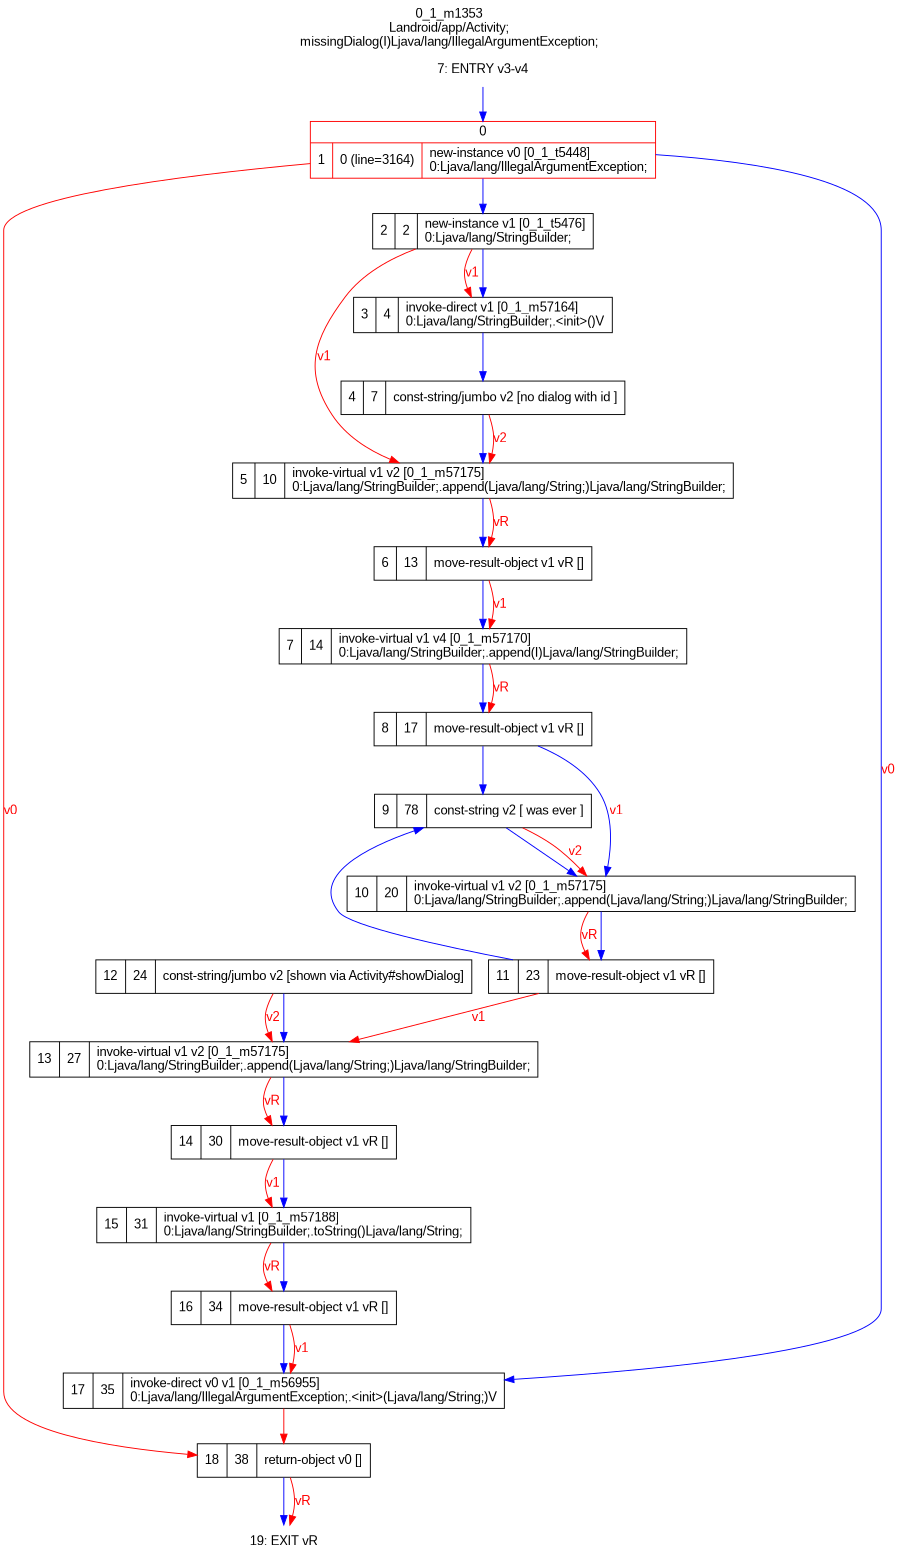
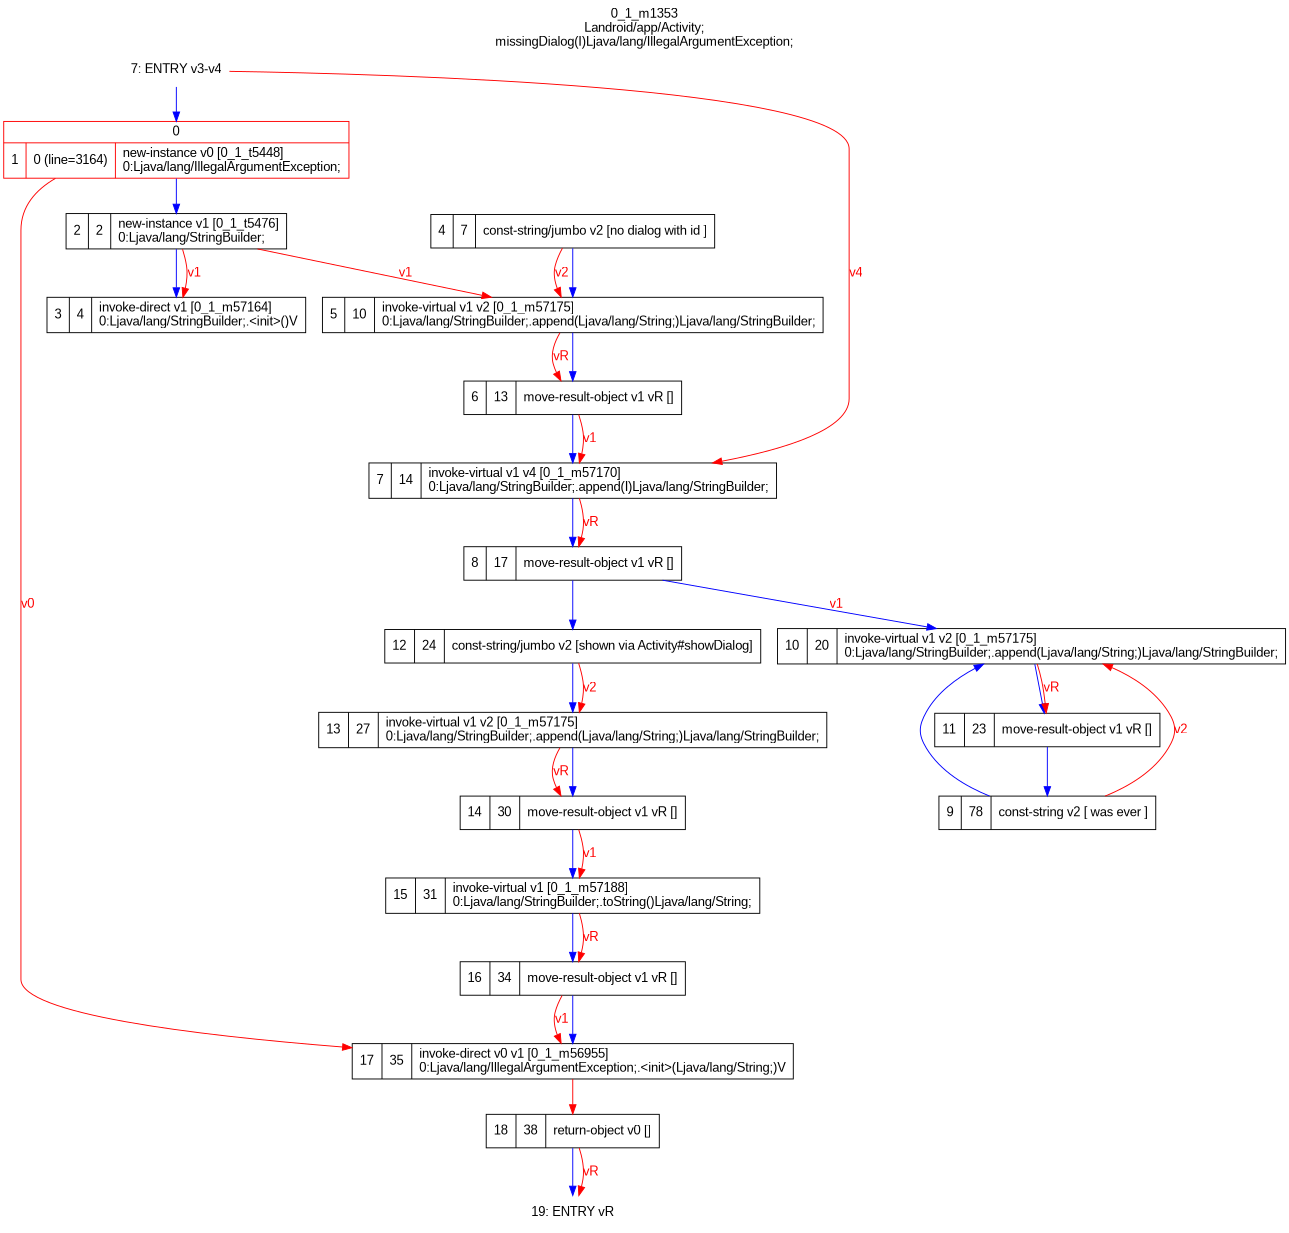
edge "7: ENTRY v3-v4" -> "7": added, label "v4"
edge "3" -> "4": removed
edge "0" -> "18": removed, label "v0"
edge "8" -> "9": now "8" -> "12"
edge "0" -> "17": color blue -> red
edge "11" -> "13": removed, label "v1"
node "19: EXIT vR": label "19: EXIT vR" -> "19: ENTRY vR"
